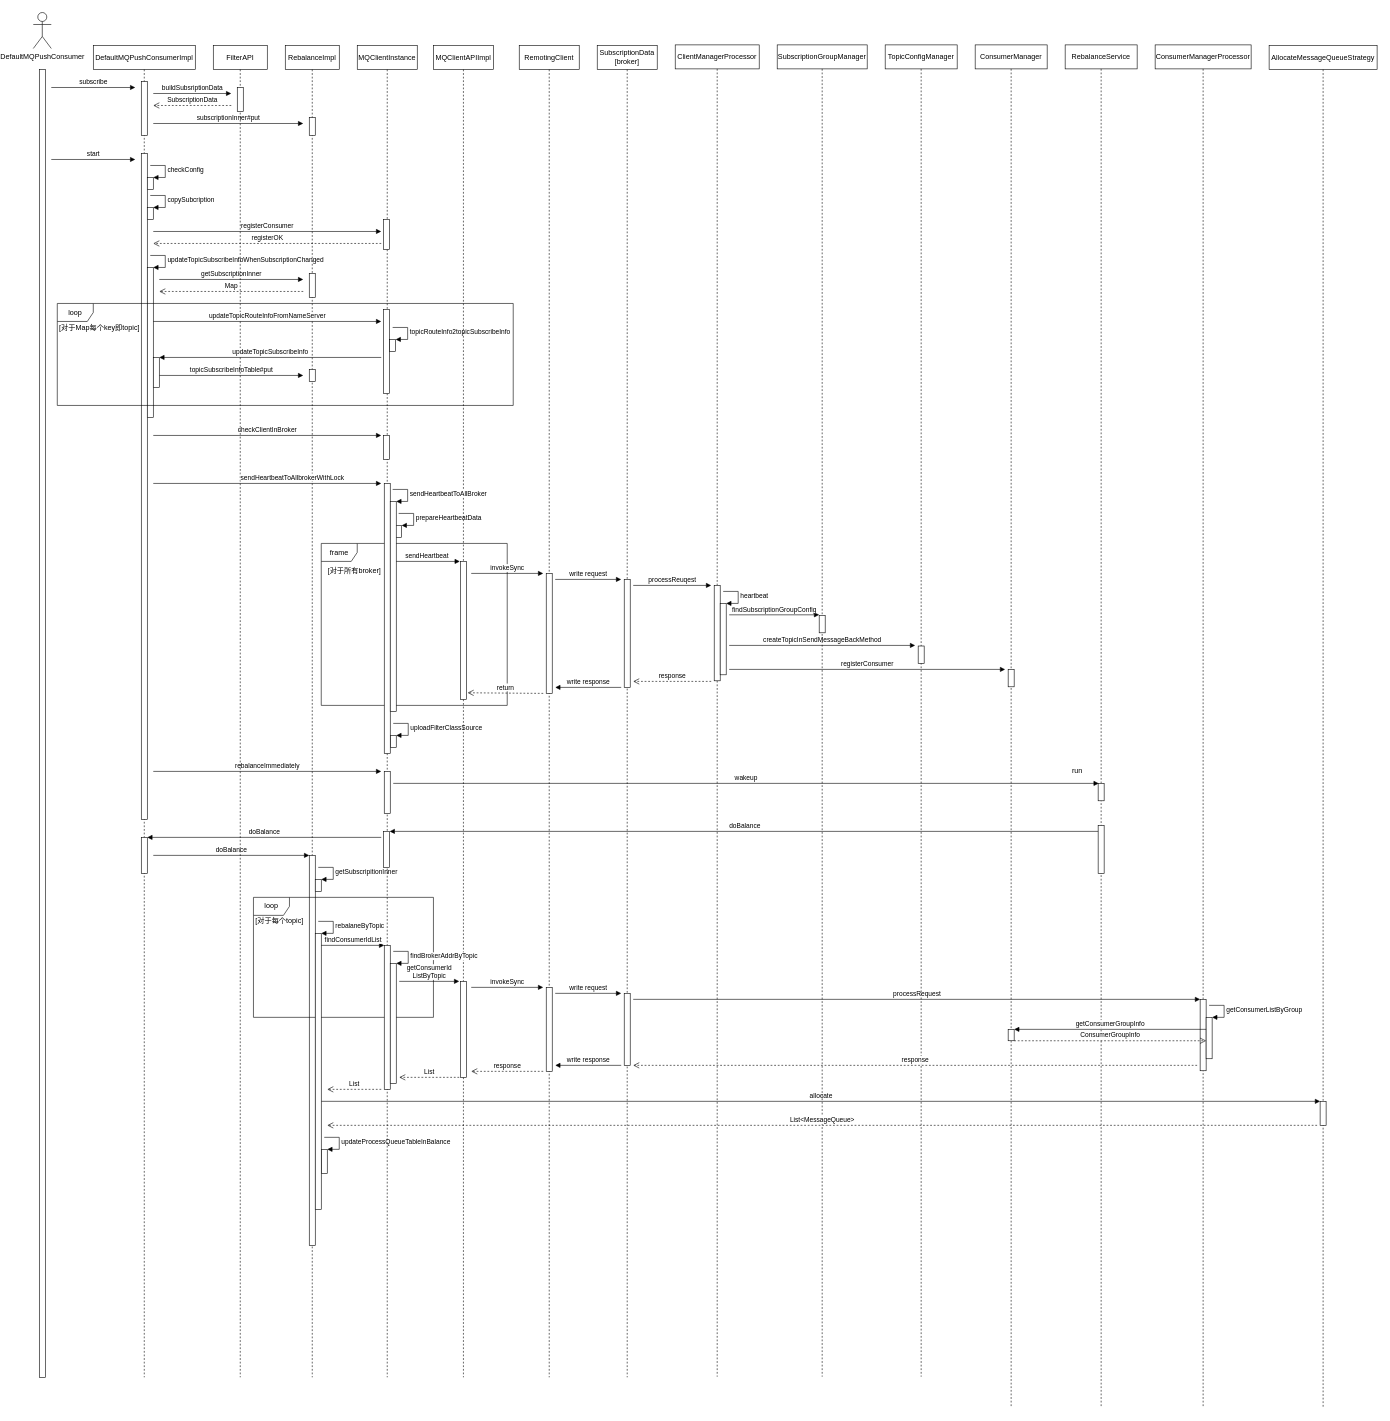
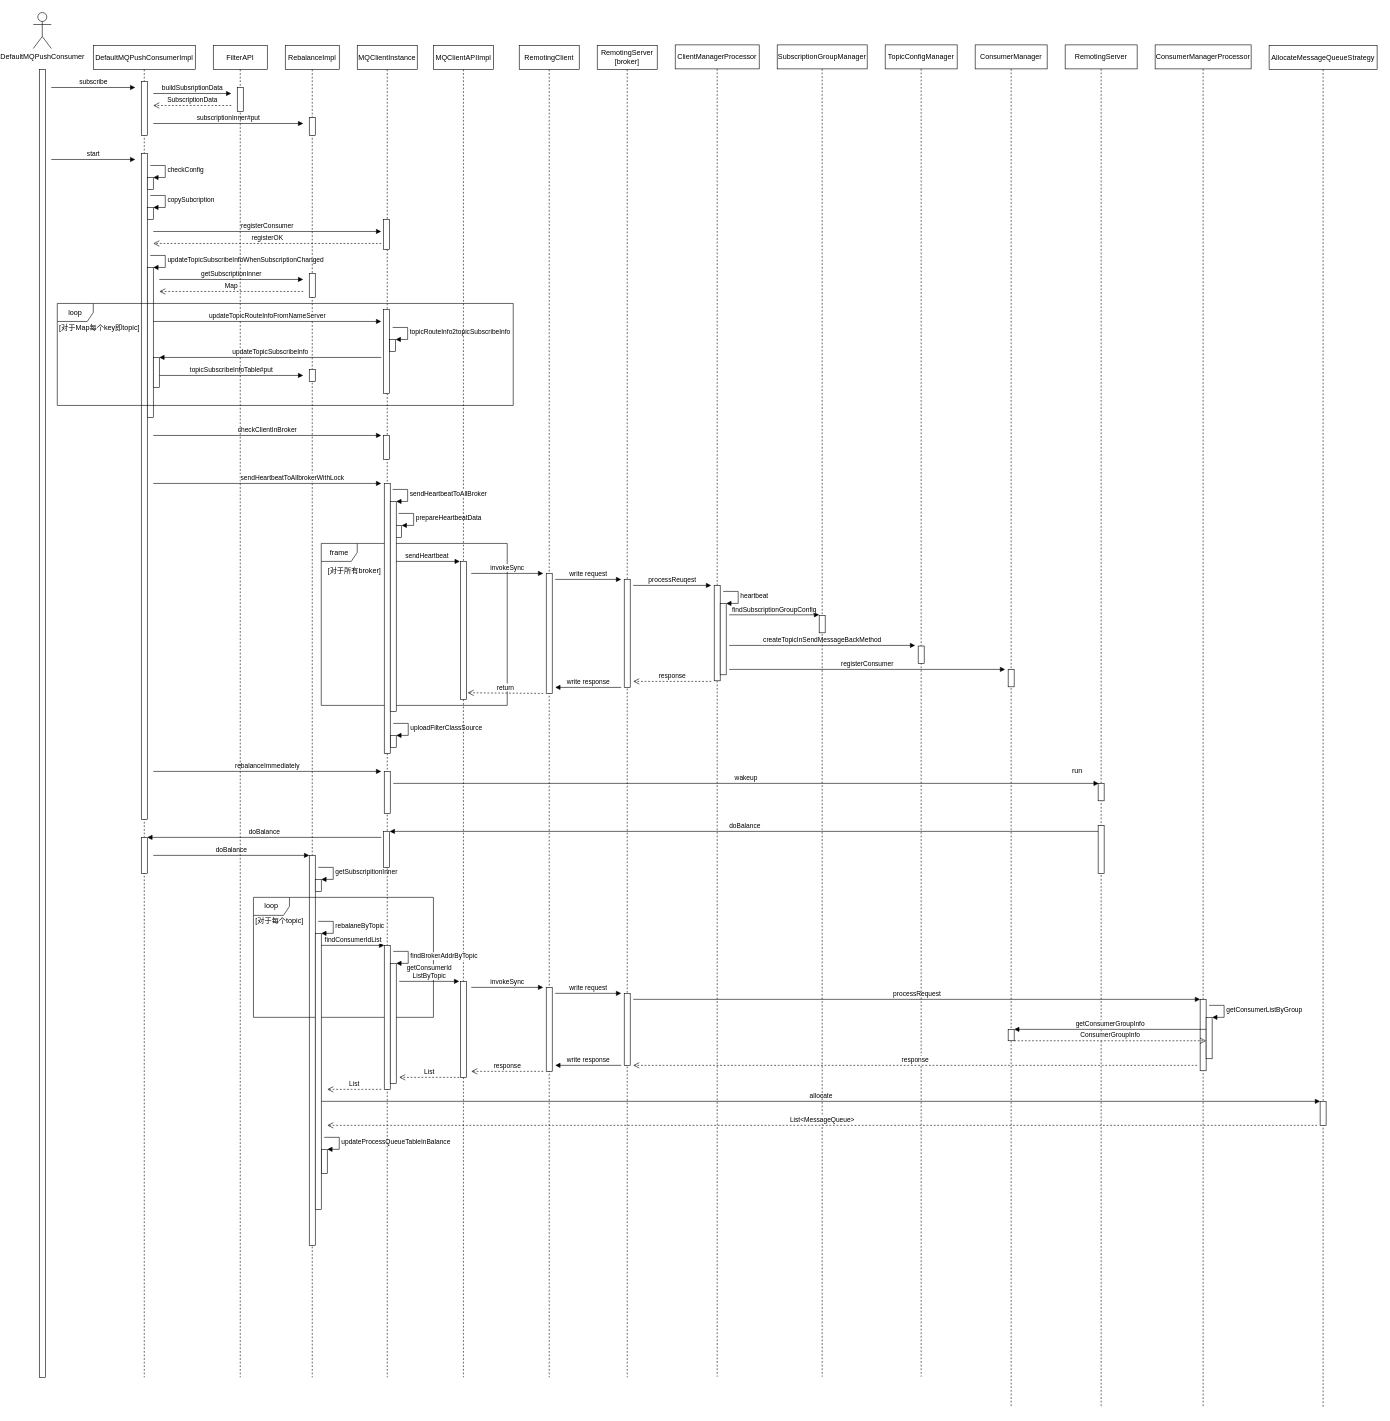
node "SubscriptionData [broker]": label "SubscriptionData [broker]" -> "RemotingServer [broker]"
node "RebalanceService": label "RebalanceService" -> "RemotingServer"
